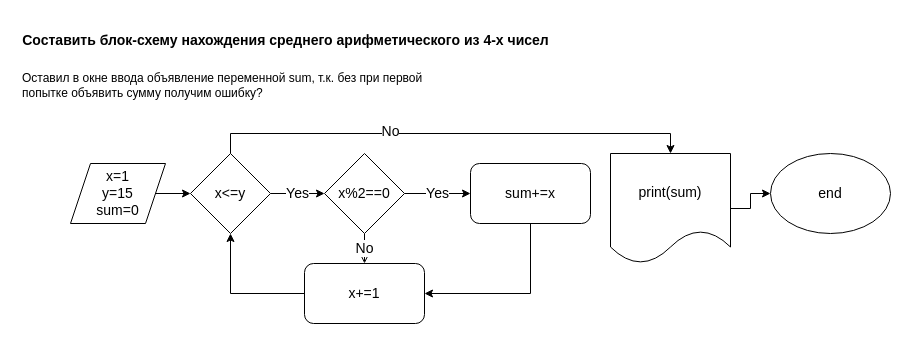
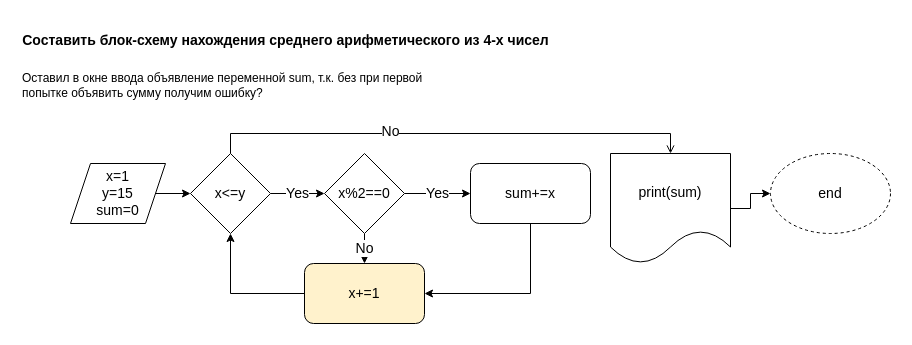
edge "x<=y" -> "print(sum)": arrowhead classic -> open
node "end": style solid -> dashed
edge "x%2==0" -> "x+=1": arrowhead open -> classic
node "x+=1": fillcolor #ffffff -> #fff2cc
